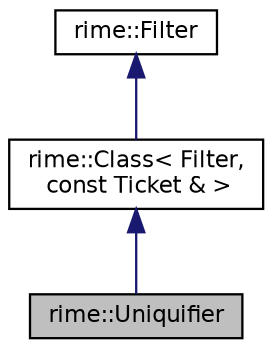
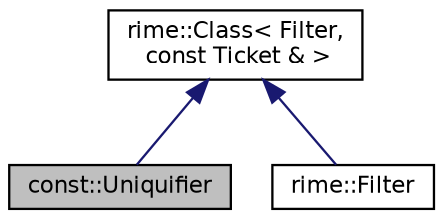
edge "rime::Class< Filter, const Ticket & >" -> "rime::Filter": reversed
node "rime::Uniquifier": label "rime::Uniquifier" -> "const::Uniquifier"
